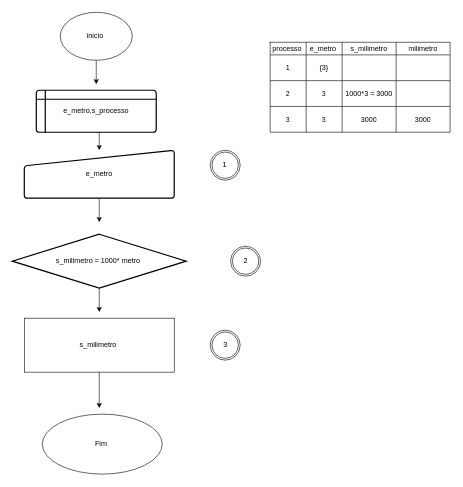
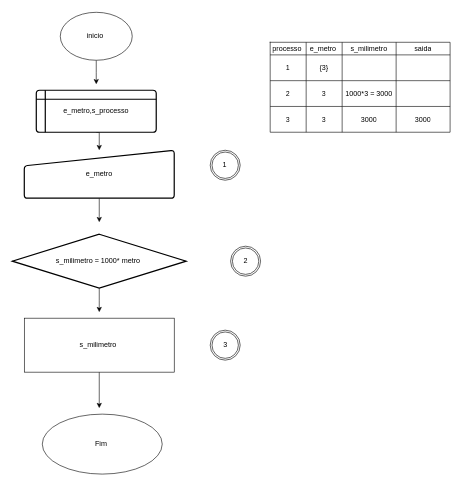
node "milimetro": label "milimetro" -> "saida"
